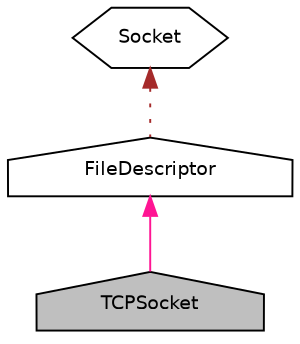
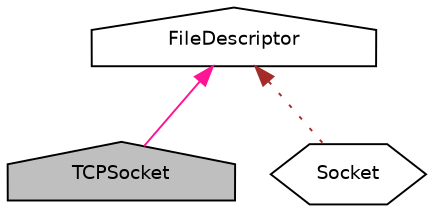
edge "FileDescriptor" -> "Socket": reversed
